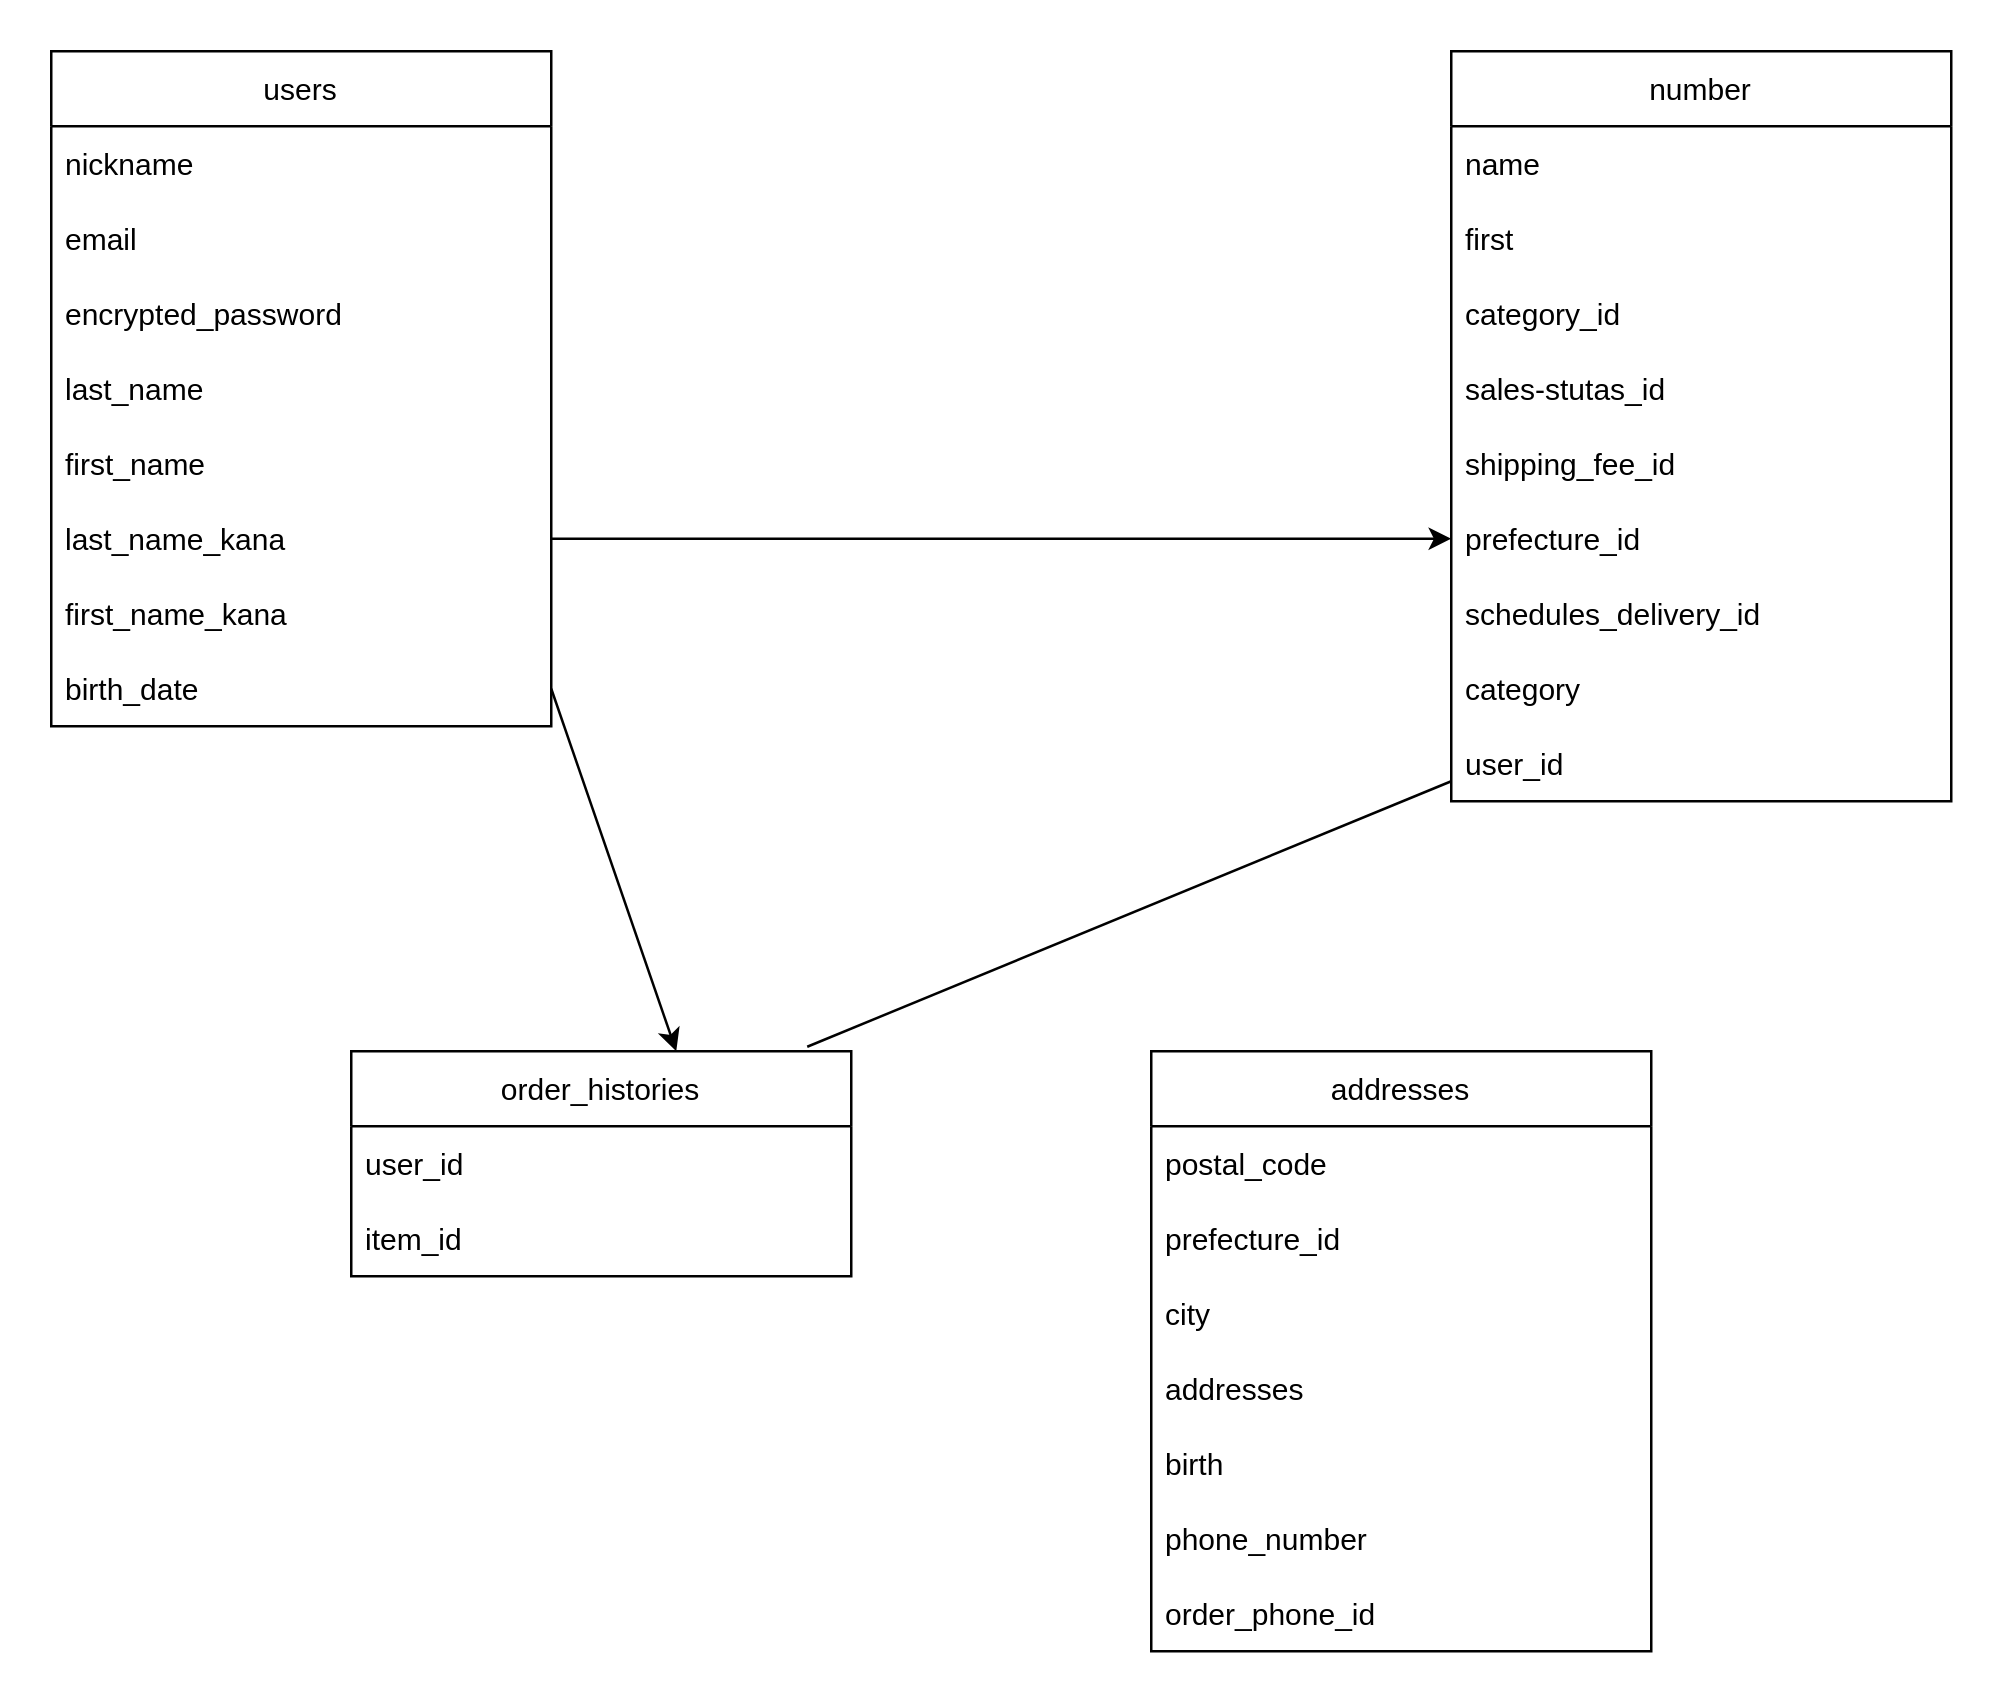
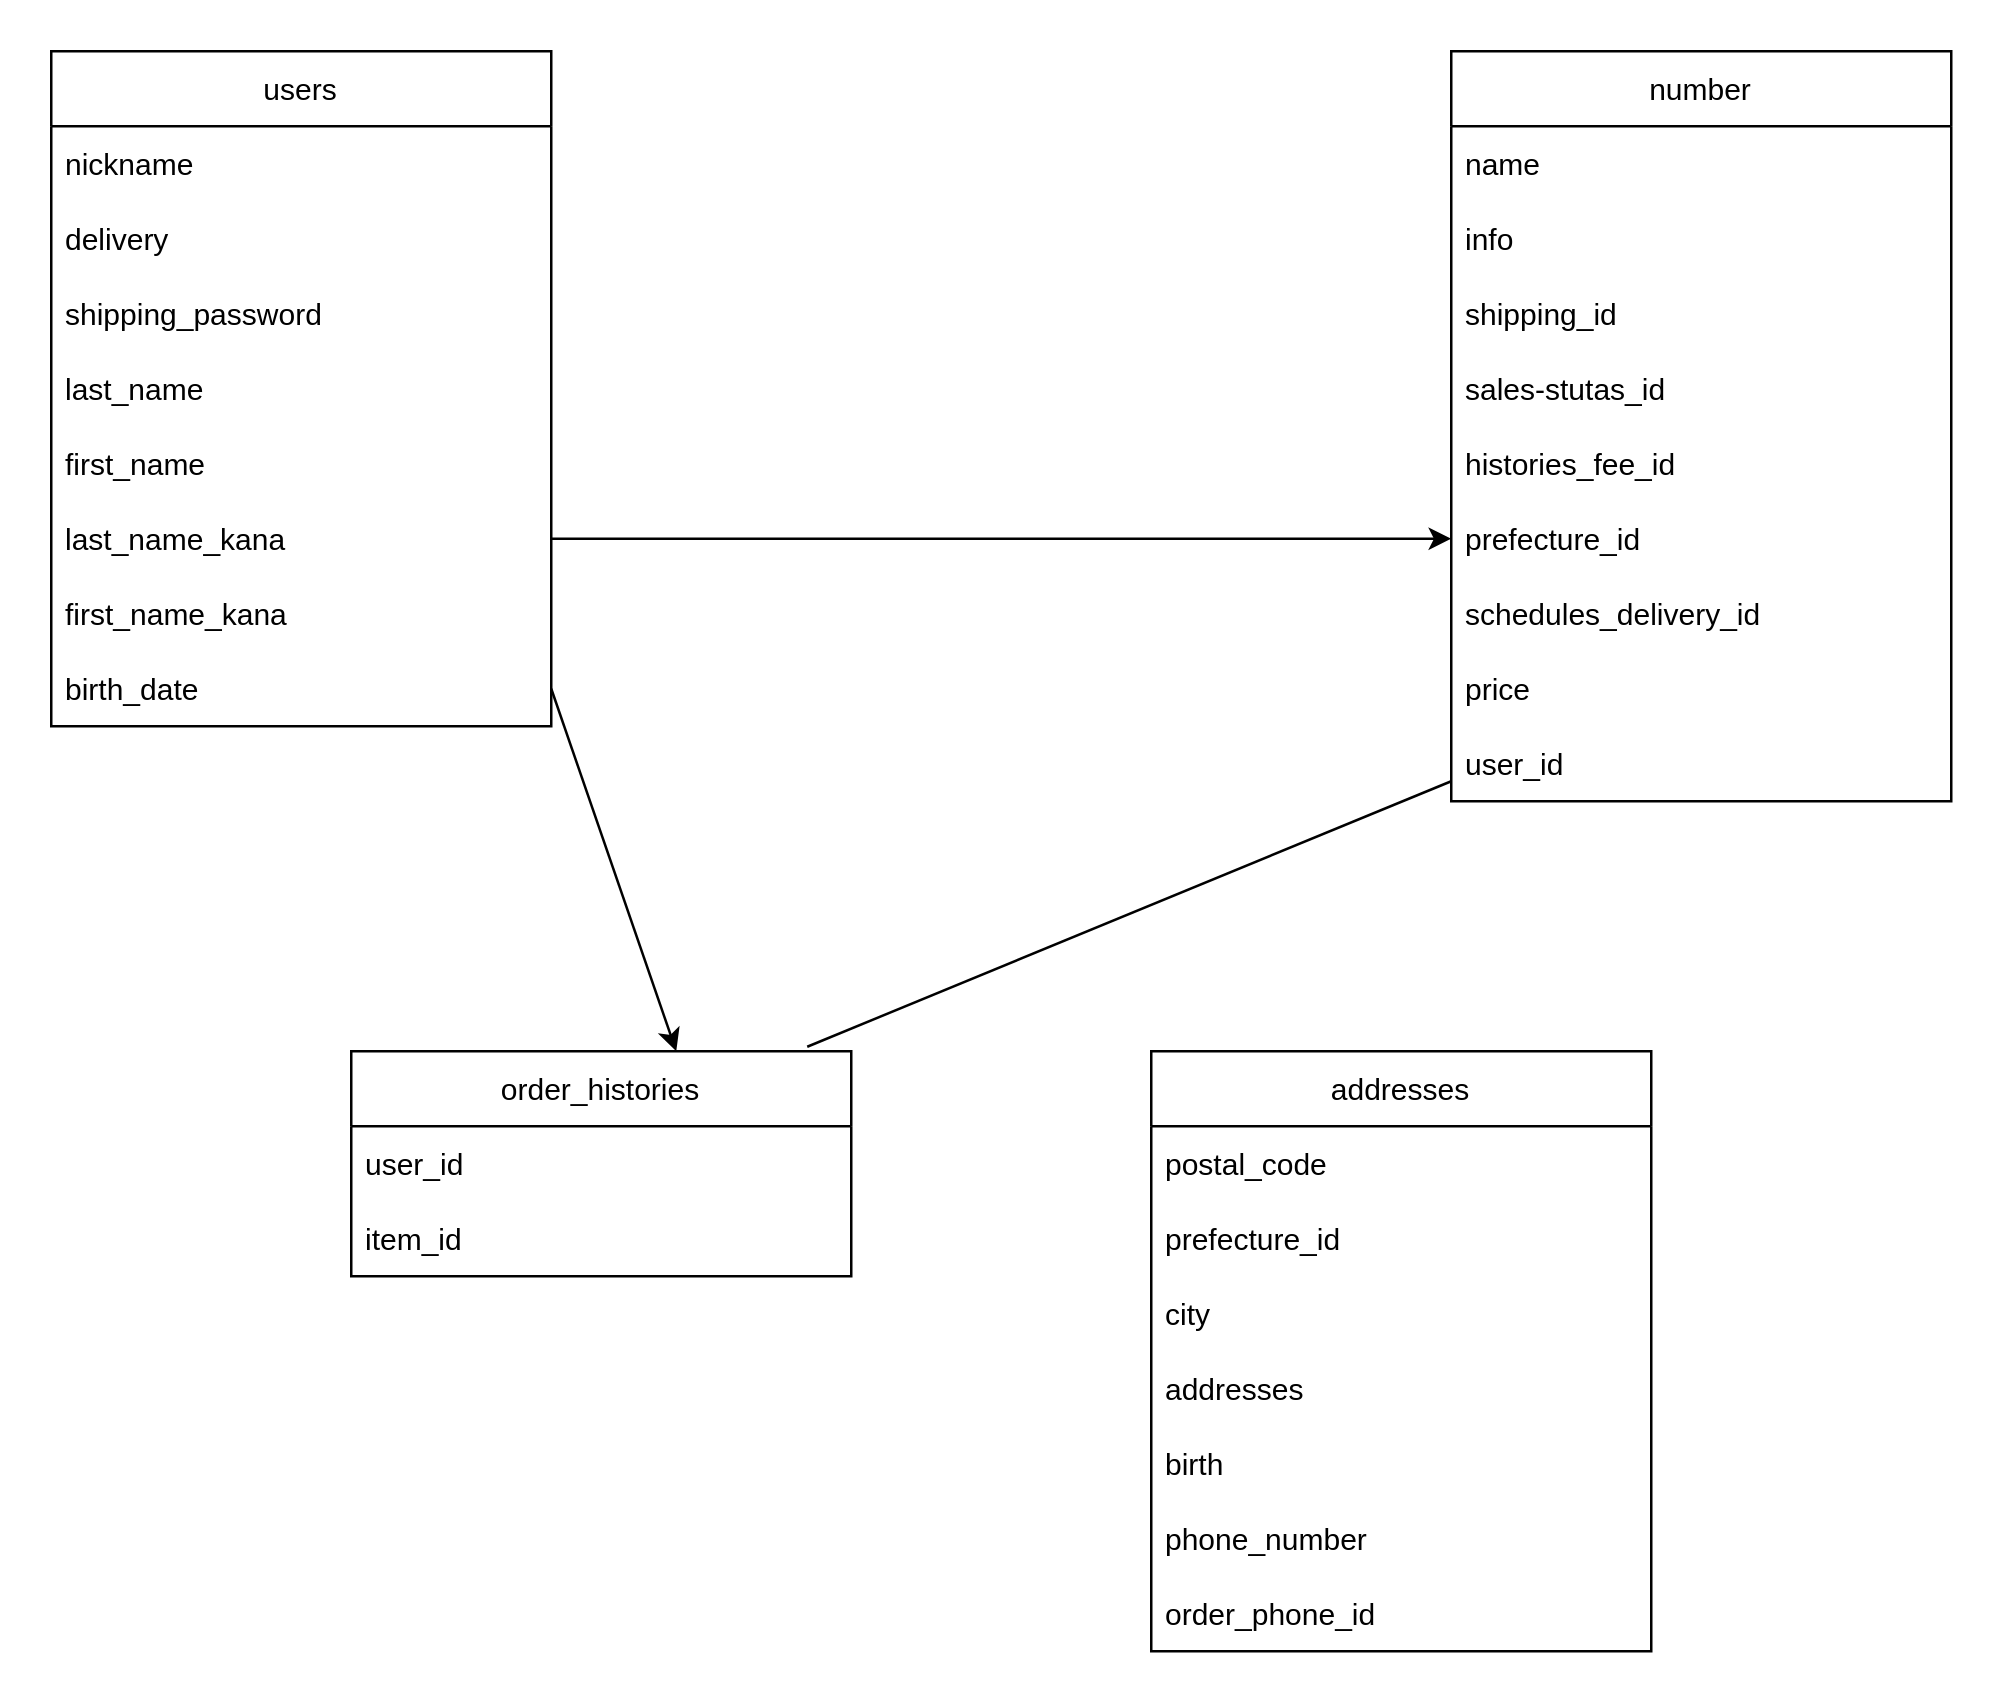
node "email": label "email" -> "delivery"
node "first": label "first" -> "info"
node "encrypted_password": label "encrypted_password" -> "shipping_password"
node "category_id": label "category_id" -> "shipping_id"
node "shipping_fee_id": label "shipping_fee_id" -> "histories_fee_id"
node "category": label "category" -> "price"
